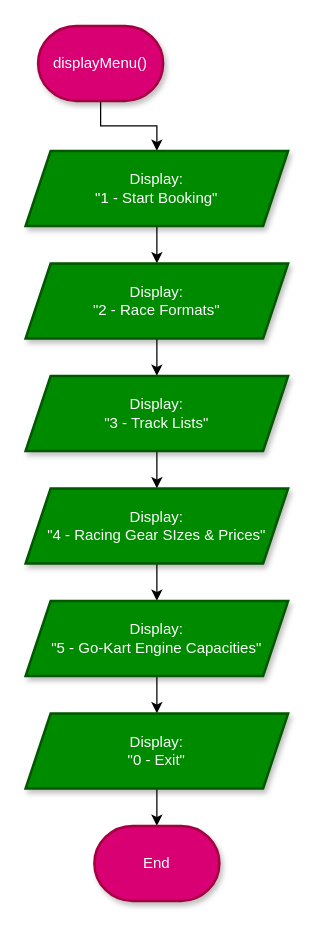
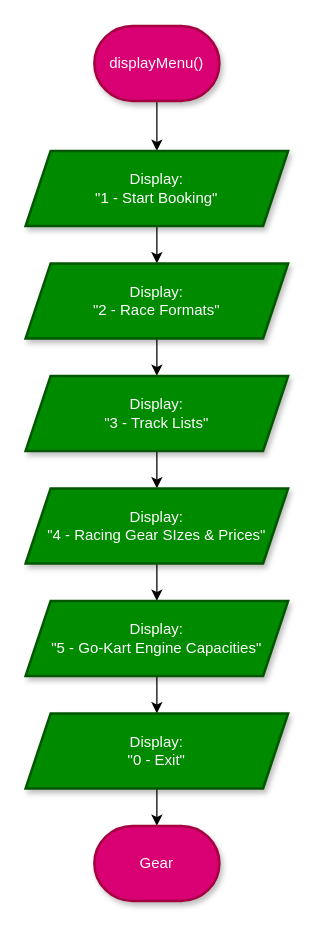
node "displayMenu()": moved (101, 63) -> (157, 63)
node "End": label "End" -> "Gear"
